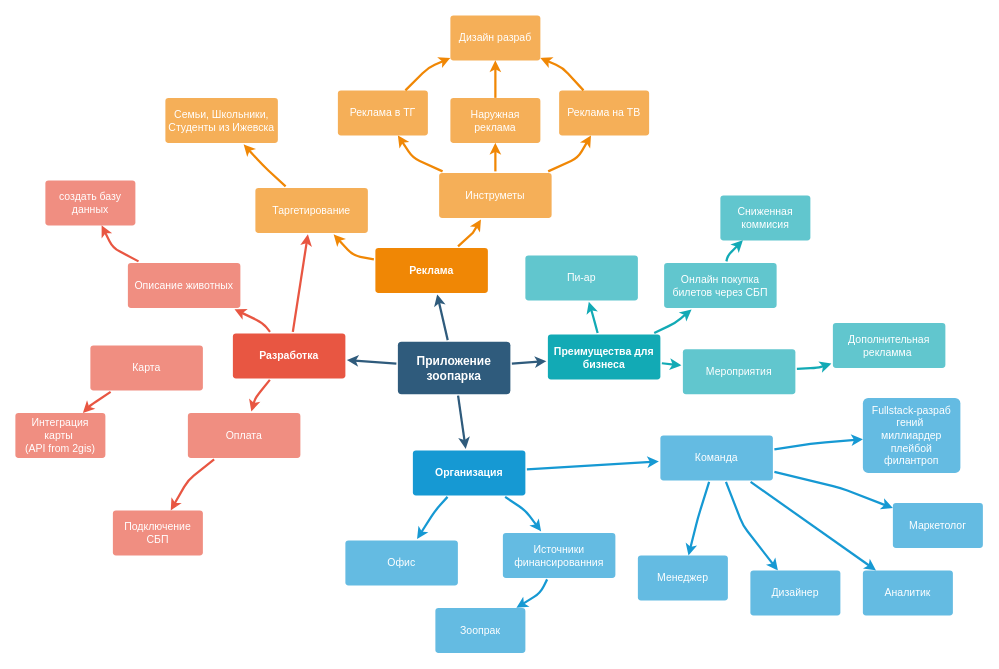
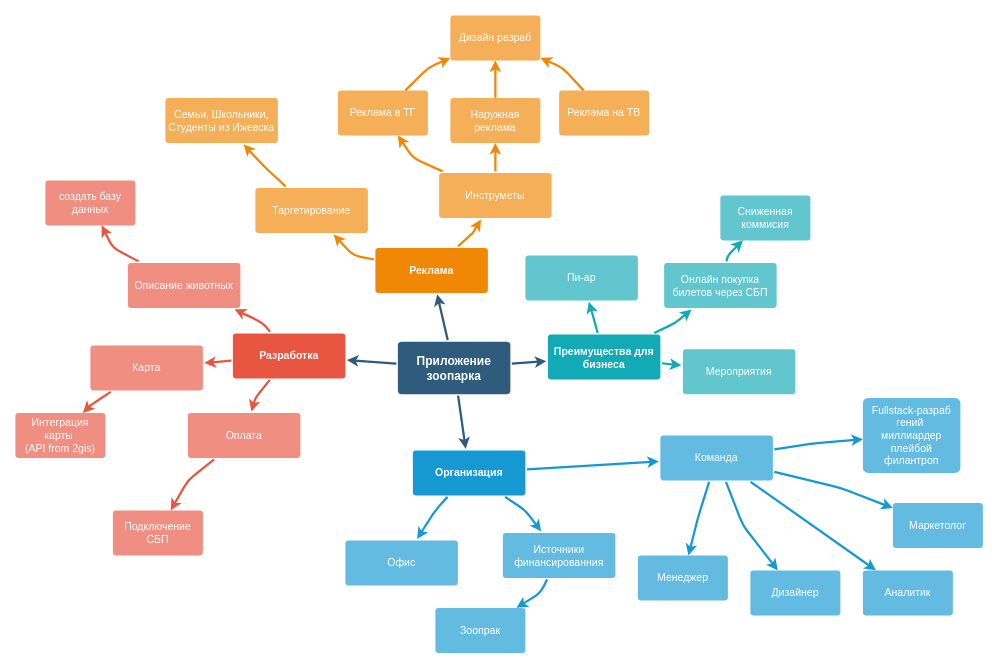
edge "Инструметы" -> "Реклама на ТВ": removed
edge "Разработка" -> "Таргетирование": now "Разработка" -> "Карта"
node "Дополнительная рекламма": removed
edge "Мероприятия" -> "Дополнительная рекламма": removed
